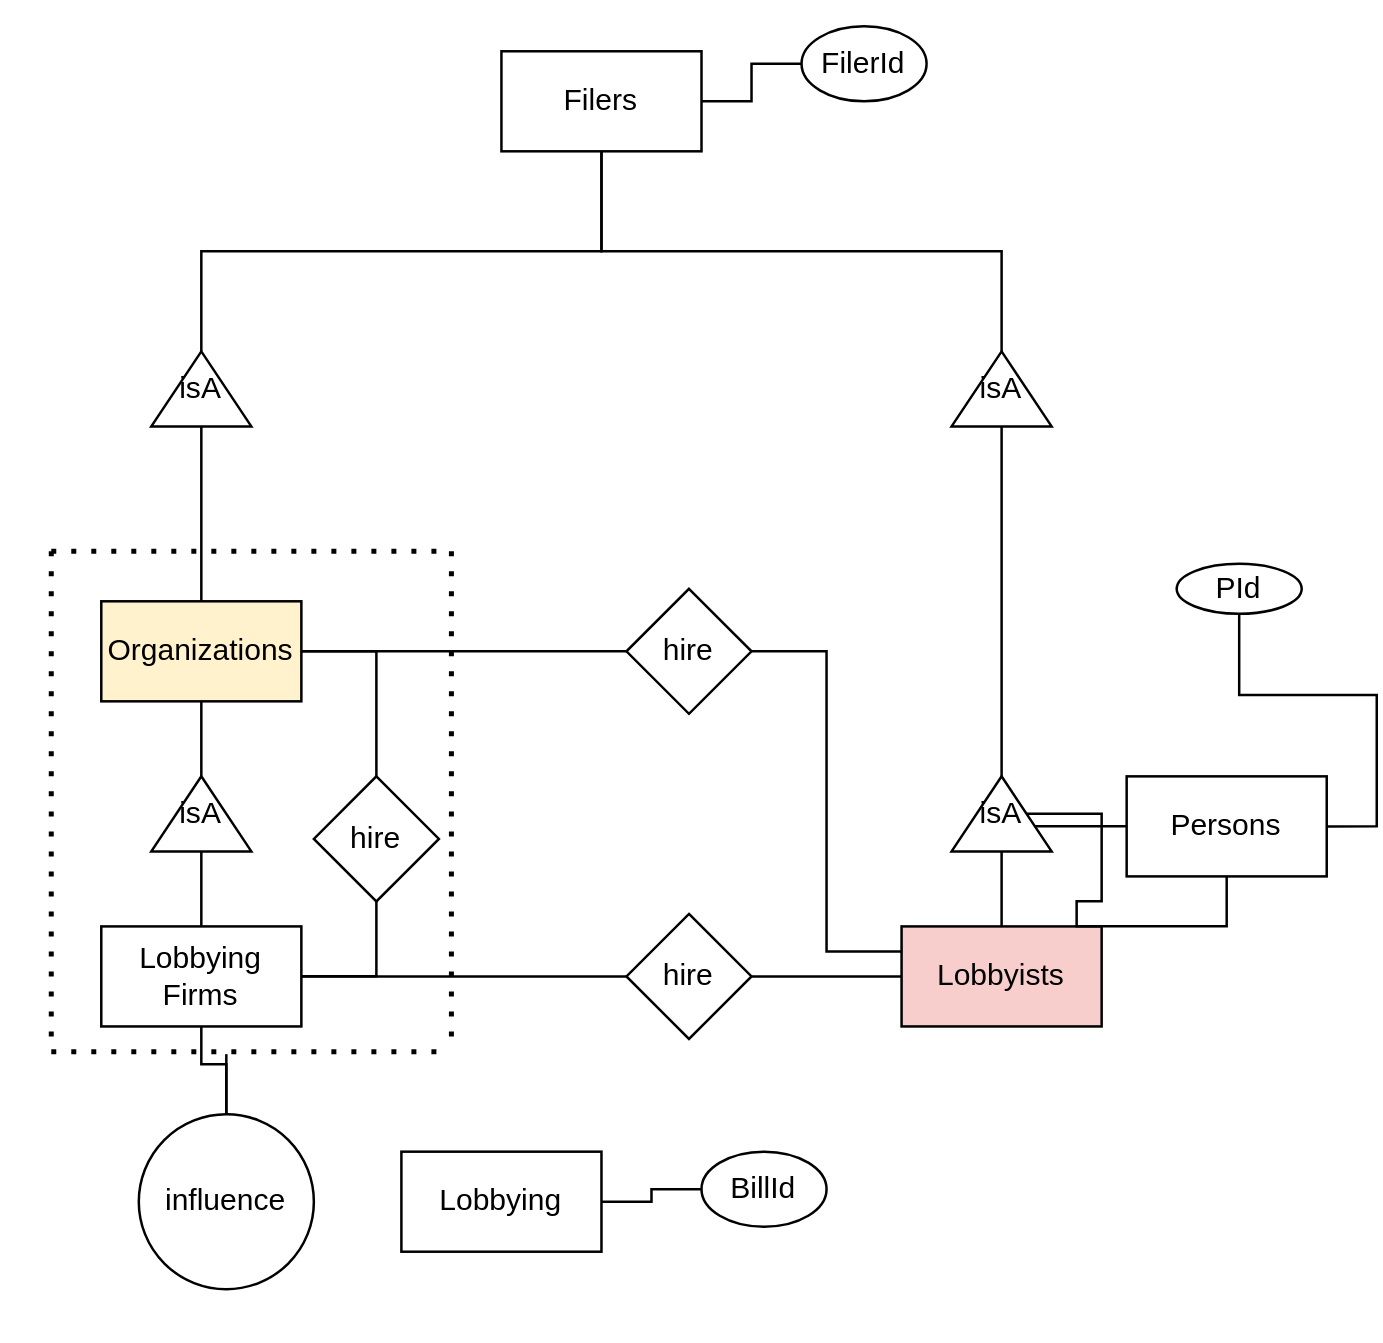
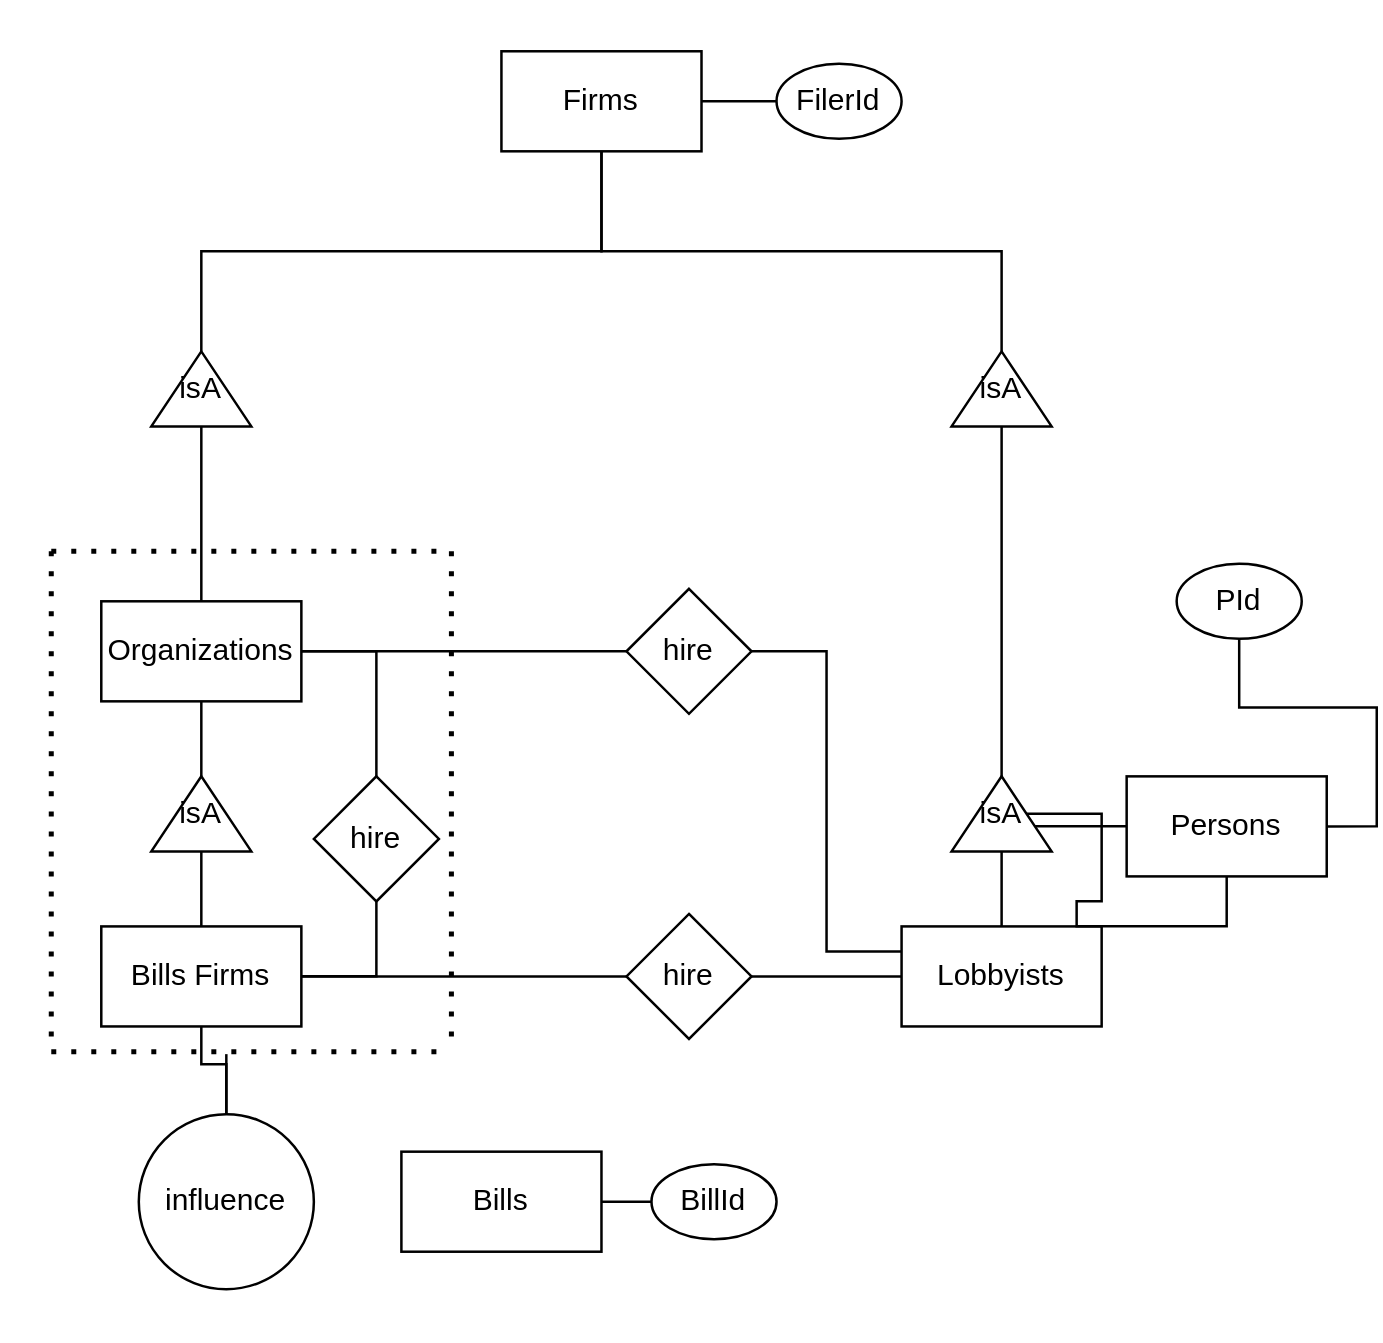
node "FilerId": moved (864, 64) -> (839, 101)
node "Filers": label "Filers" -> "Firms"
node "PId": size 125x50 -> 125x75
node "Organizations": fillcolor #fff2cc -> #ffffff
node "Lobbying Firms": label "Lobbying Firms" -> "Bills Firms"
node "Lobbyists": fillcolor #f8cecc -> #ffffff
node "BillId": moved (764, 1189) -> (714, 1201)
node "Lobbying": label "Lobbying" -> "Bills"
